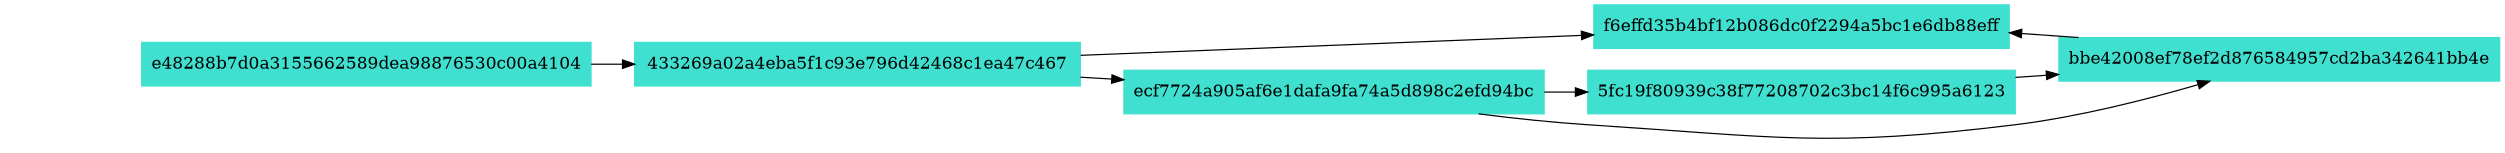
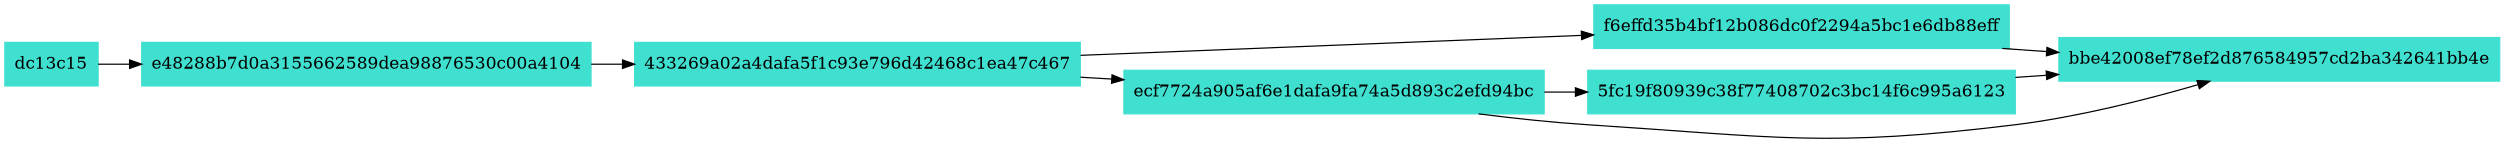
edge "bbe42008ef78ef2d876584957cd2ba342641bb4e" -> "f6effd35b4bf12b086dc0f2294a5bc1e6db88eff": reversed
node "dc13c15": added
node "433269a02a4eba5f1c93e796d42468c1ea47c467": label "433269a02a4eba5f1c93e796d42468c1ea47c467" -> "433269a02a4dafa5f1c93e796d42468c1ea47c467"
node "ecf7724a905af6e1dafa9fa74a5d898c2efd94bc": label "ecf7724a905af6e1dafa9fa74a5d898c2efd94bc" -> "ecf7724a905af6e1dafa9fa74a5d893c2efd94bc"
node "5fc19f80939c38f77208702c3bc14f6c995a6123": label "5fc19f80939c38f77208702c3bc14f6c995a6123" -> "5fc19f80939c38f77408702c3bc14f6c995a6123"
